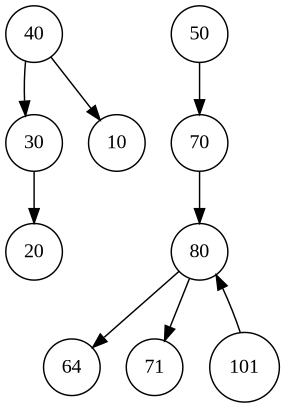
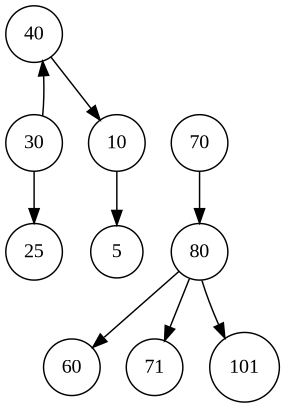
node "50": removed
edge "40" -> "30": reversed
node "20": label "20" -> "25"
node "5": added
edge "101" -> "80": reversed
node "64": label "64" -> "60"
